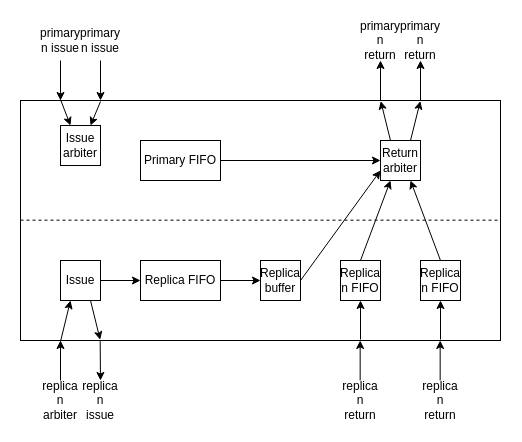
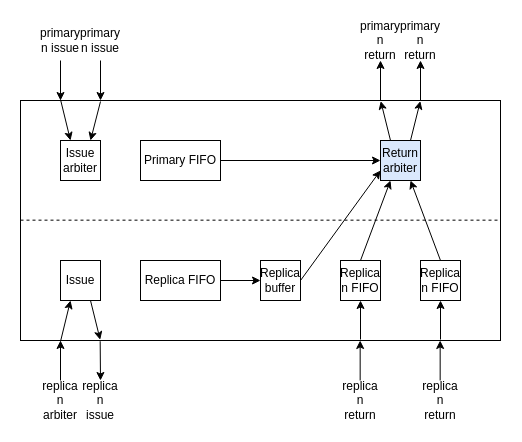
node "Issue arbiter": moved (81, 146) -> (81, 161)
node "Return arbiter": fillcolor #ffffff -> #dae8fc
edge "Issue" -> "Replica FIFO": removed
